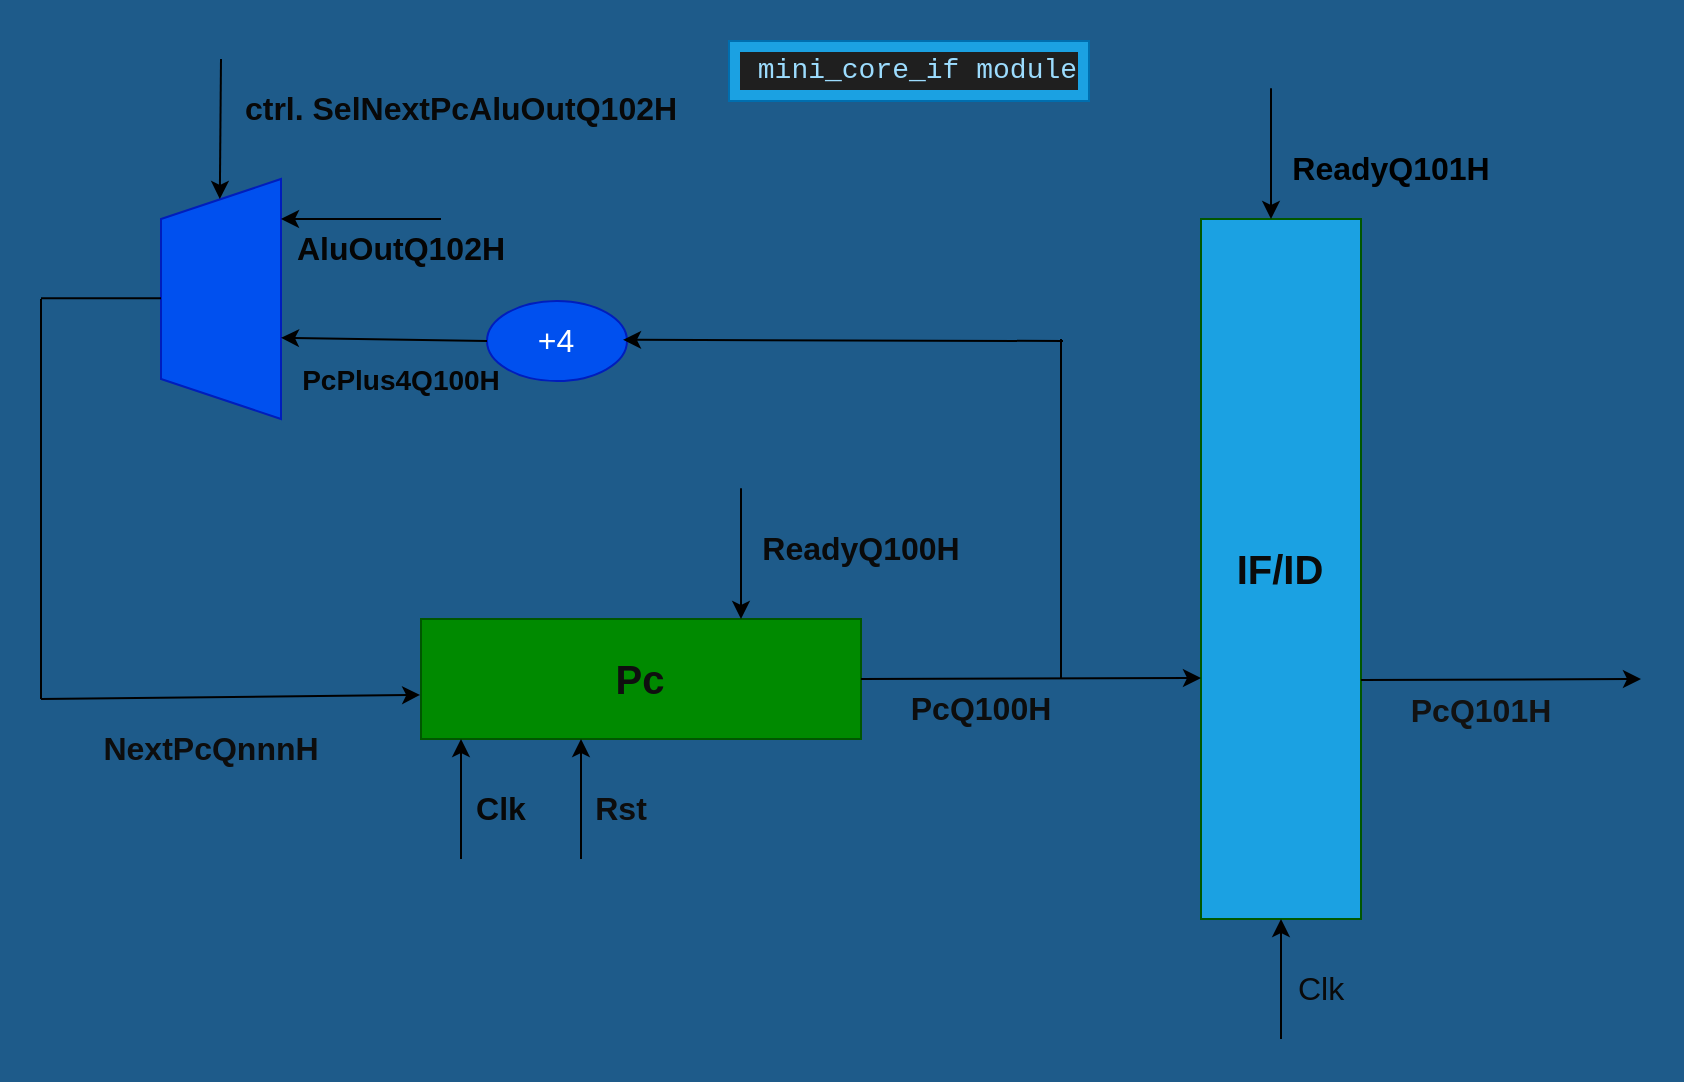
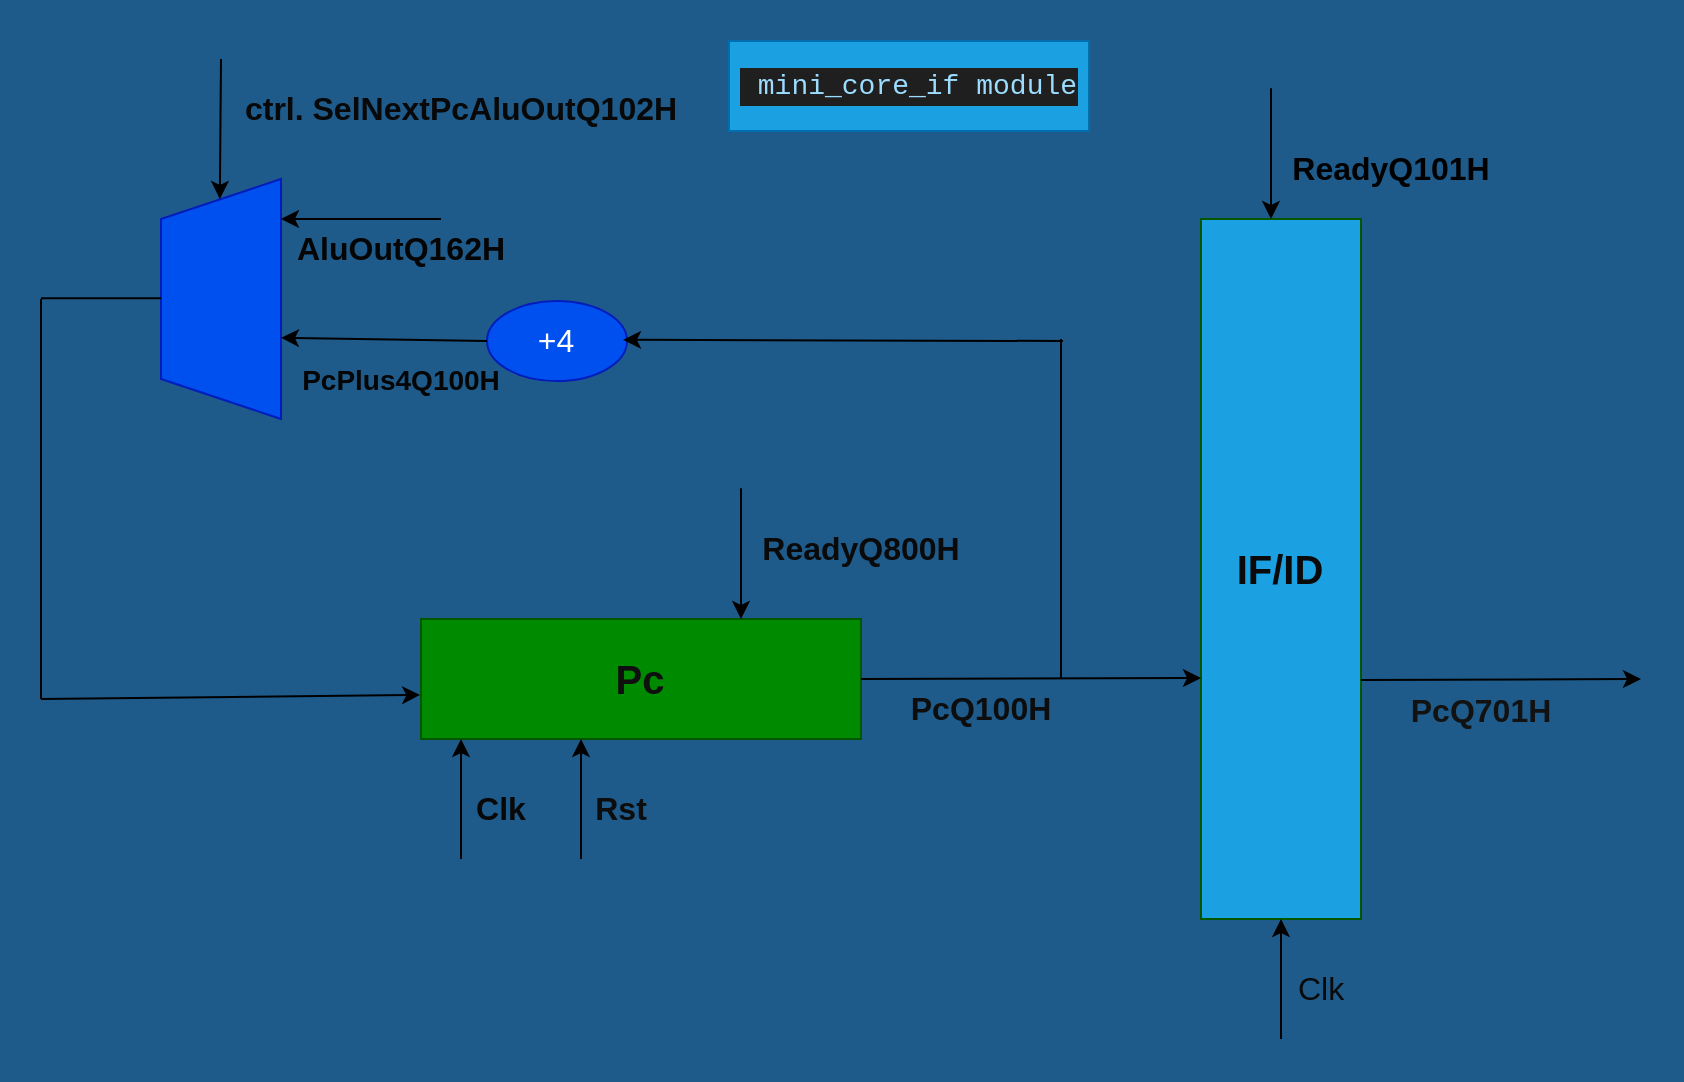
node "mini_core_if module": size 360x60 -> 360x90
node "AluOutQ102H": label "AluOutQ102H" -> "AluOutQ162H"
node "ReadyQ100H": label "ReadyQ100H" -> "ReadyQ800H"
node "PcQ101H": label "PcQ101H" -> "PcQ701H"
node "NextPcQnnnH": removed
